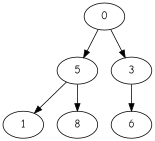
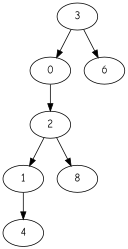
edge "0" -> "3": reversed
node "5": label "5" -> "2"
node "4": added
